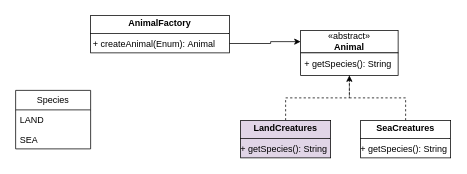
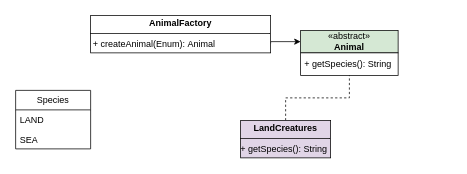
node "AnimalFactory + createAnimal(Enum): Animal": size 139x38 -> 180x38
node "«abstract» Animal": fillcolor #ffffff -> #d5e8d4
edge "SeaCreatures + getSpecies(): String" -> "+ getSpecies(): String": removed
node "SeaCreatures + getSpecies(): String": removed
